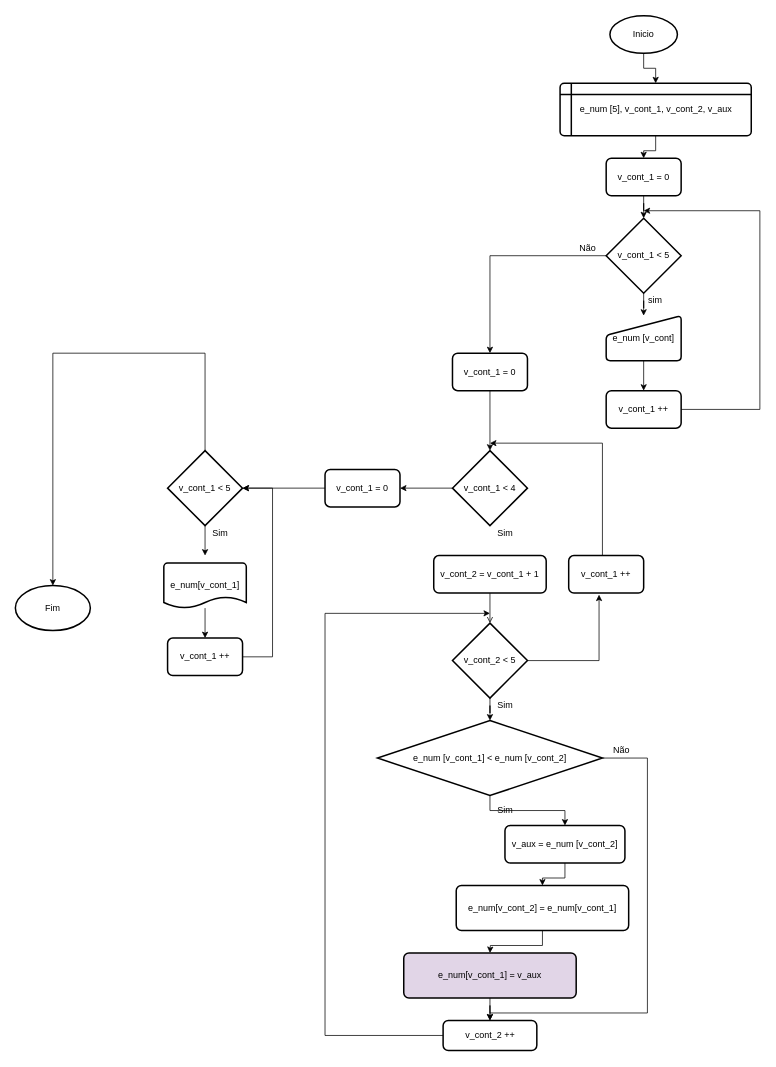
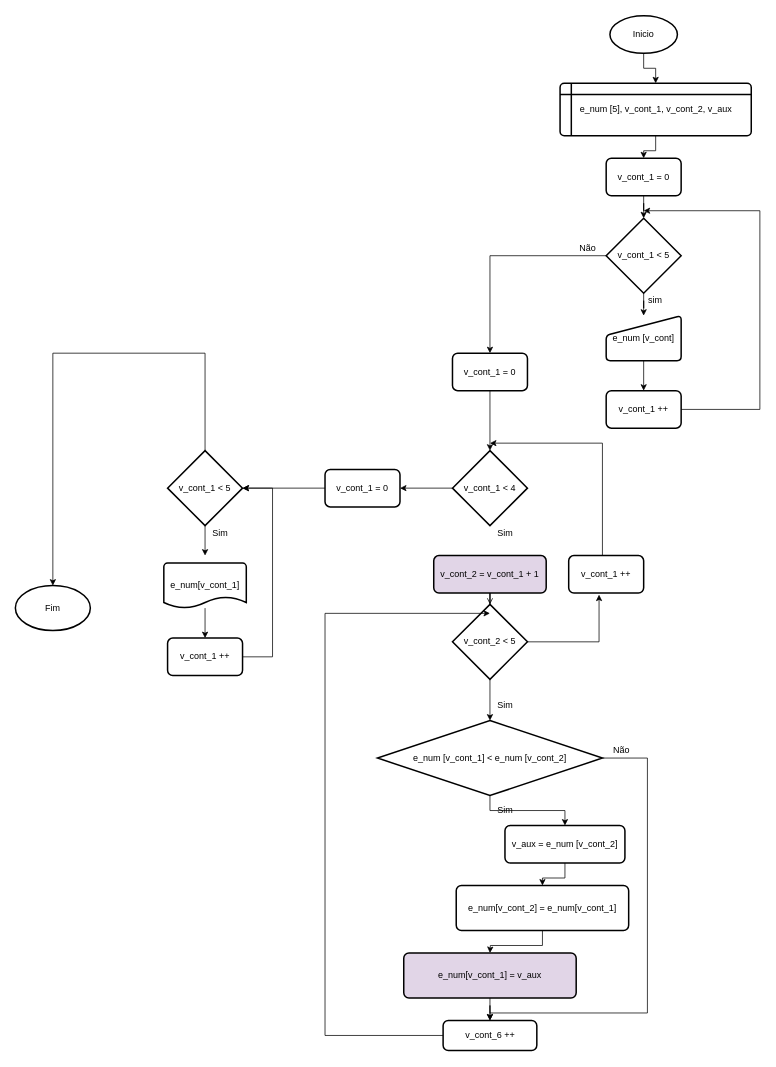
node "v_cont_2 = v_cont_1 + 1": fillcolor #ffffff -> #e1d5e7
node "v_cont_2 < 5": moved (490, 660) -> (490, 642)
node "v_cont_2 ++": label "v_cont_2 ++" -> "v_cont_6 ++"
